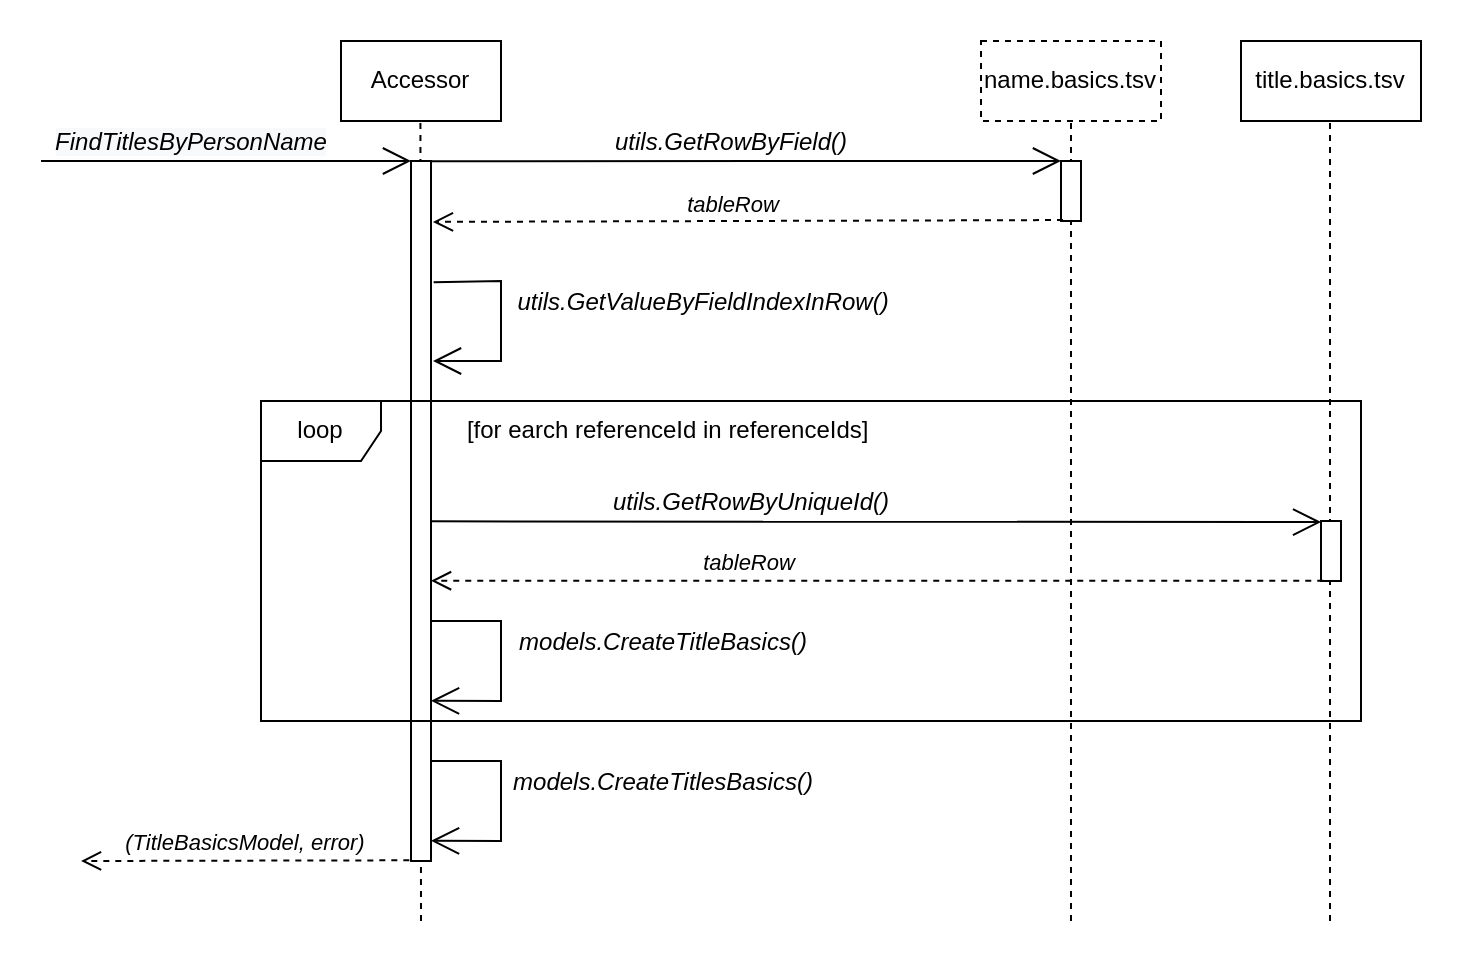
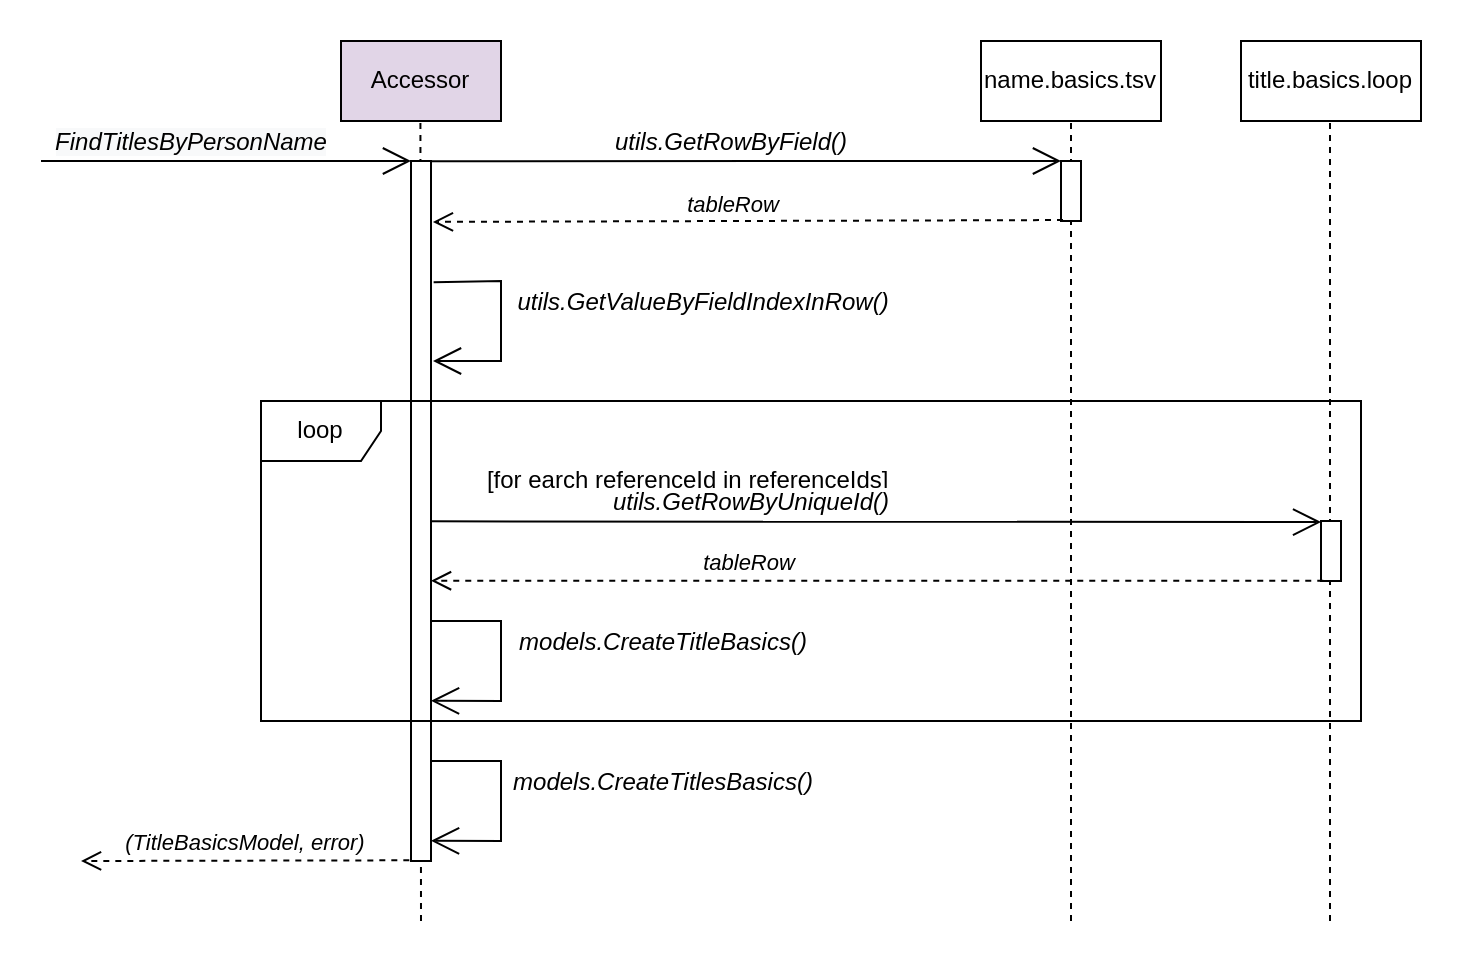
node "Accessor": fillcolor #ffffff -> #e1d5e7
node "name.basics.tsv": style dashed -> solid
node "title.basics.tsv": label "title.basics.tsv" -> "title.basics.loop"
node "[for earch referenceId in referenceIds]": moved (671, 431) -> (691, 481)
